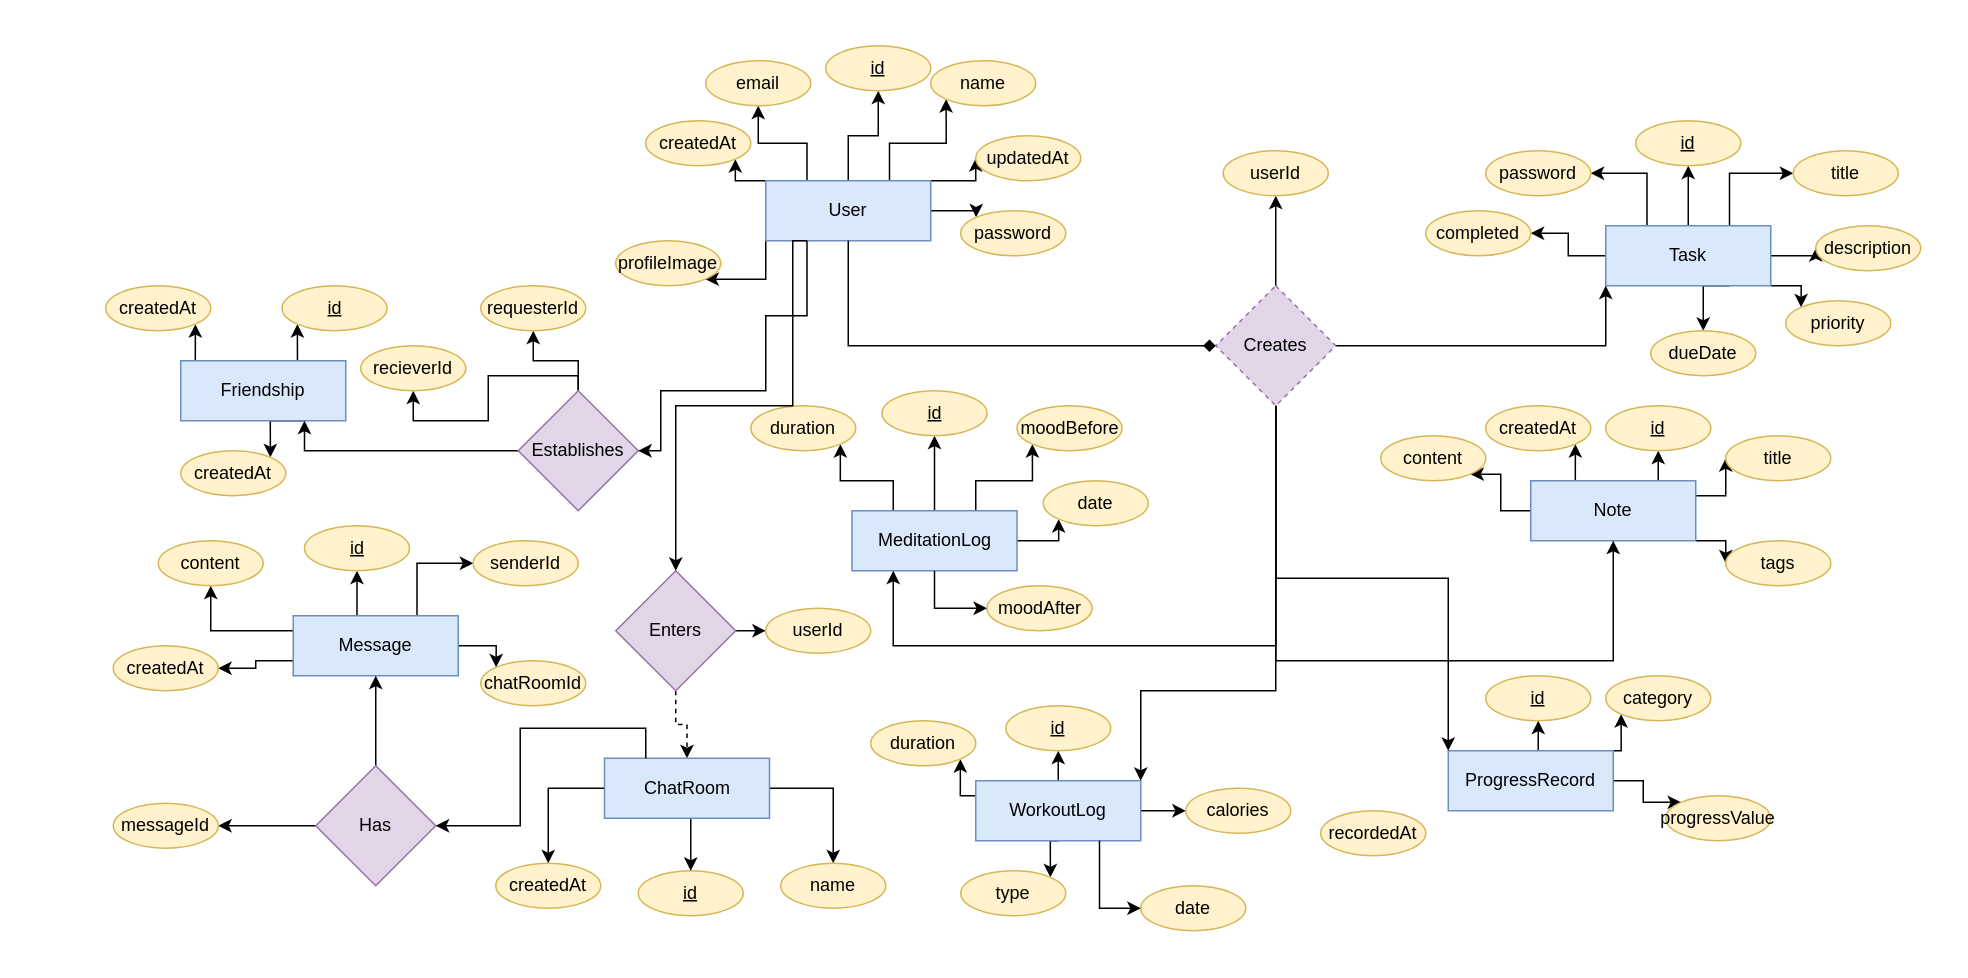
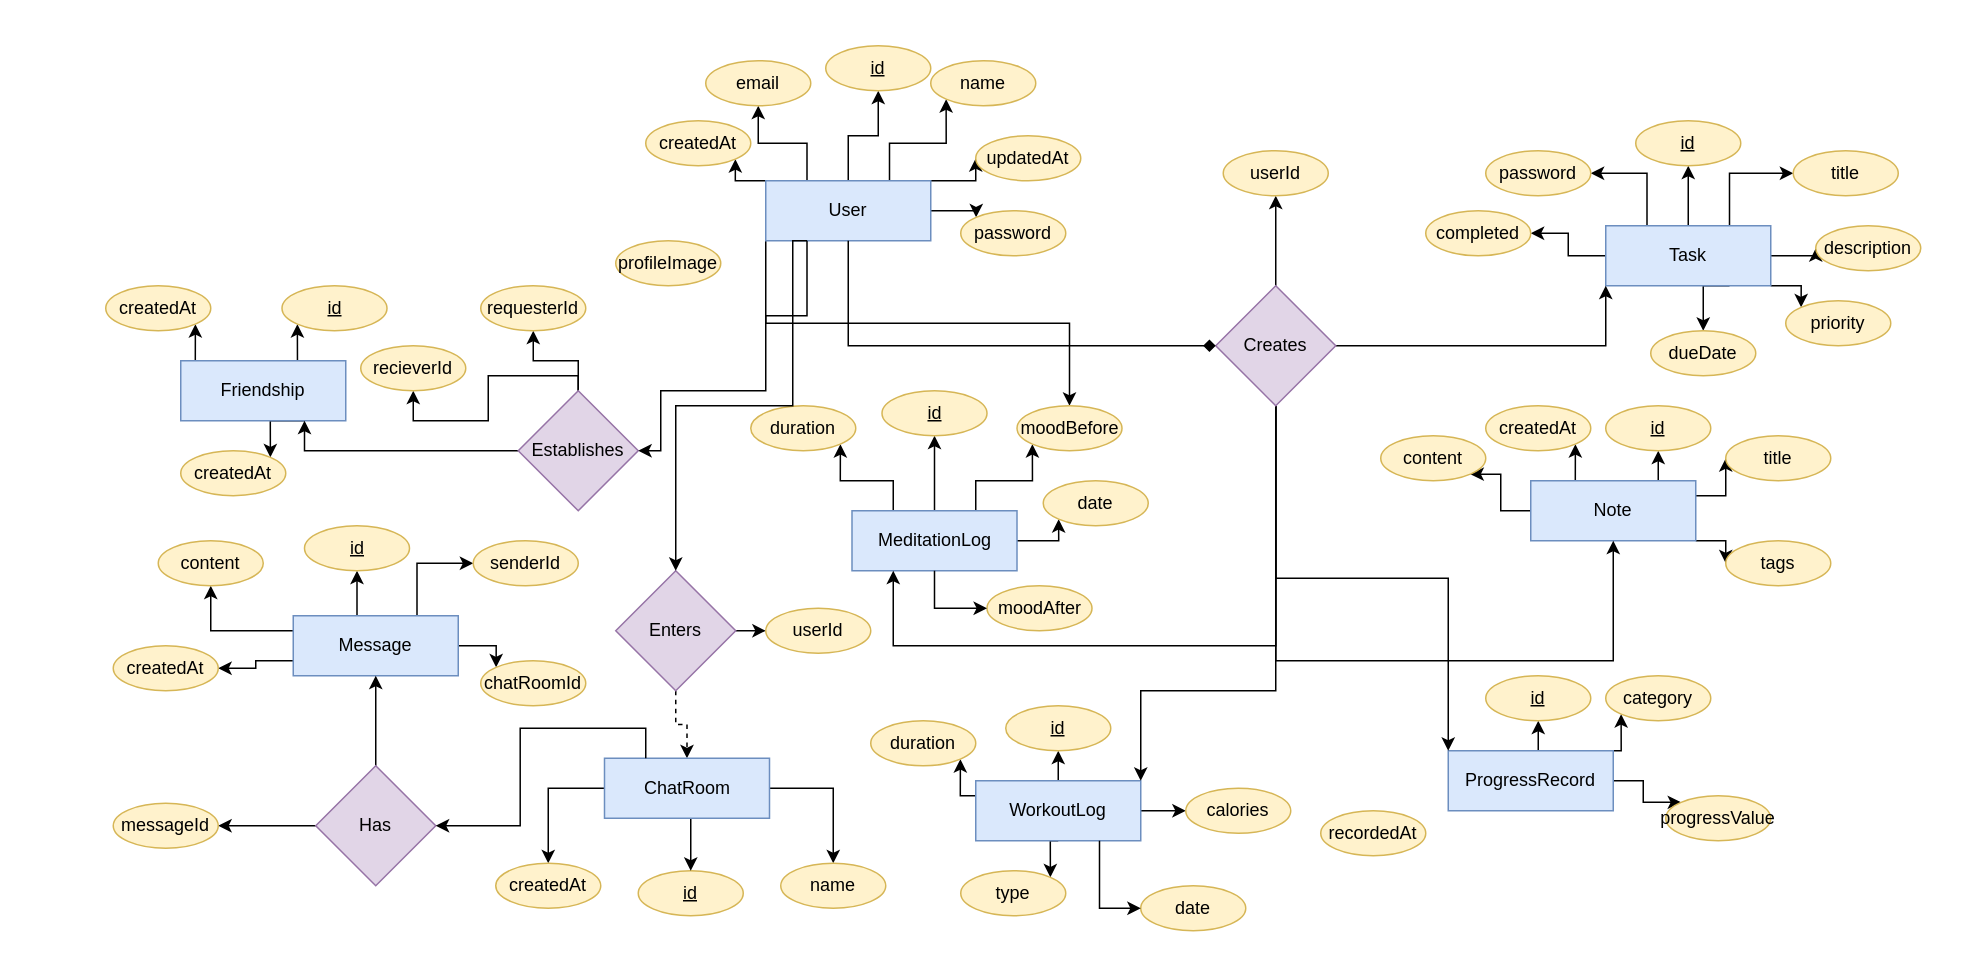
edge "User" -> "profileImage": now "User" -> "moodBefore"
node "Creates": style dashed -> solid
